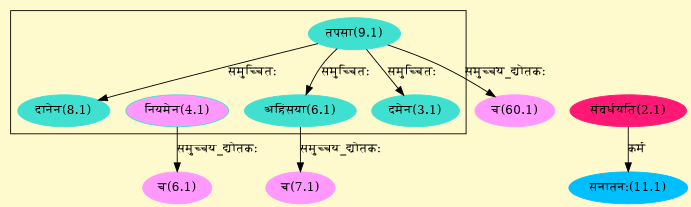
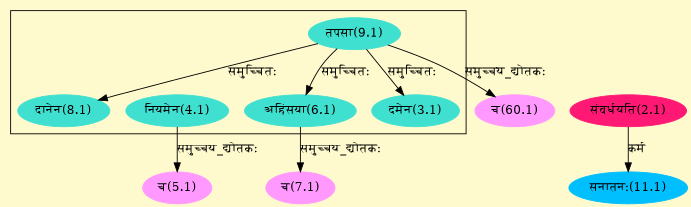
node "नियमेन(4.1)": fillcolor #ff99ff -> #40e0d0
node "च(6.1)": label "च(6.1)" -> "च(5.1)"
